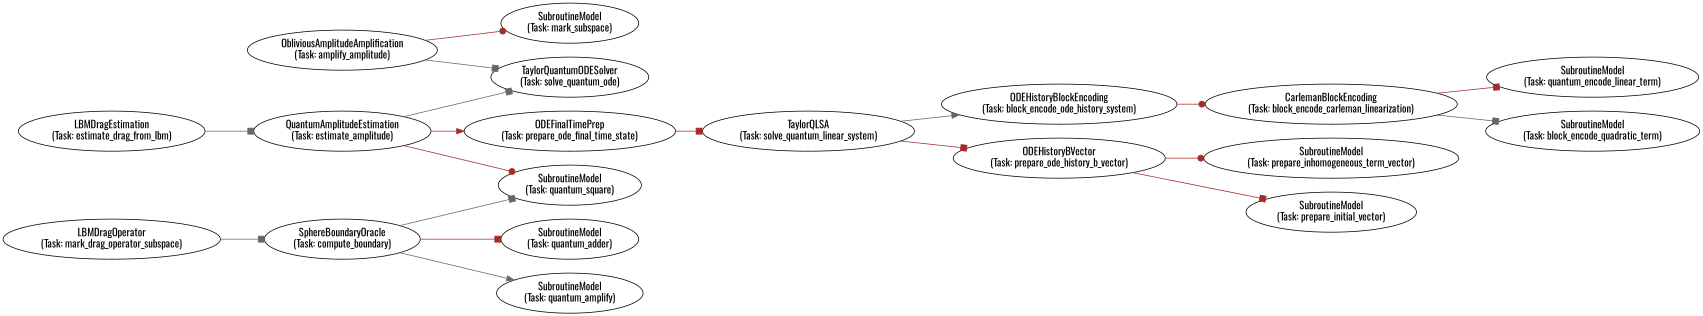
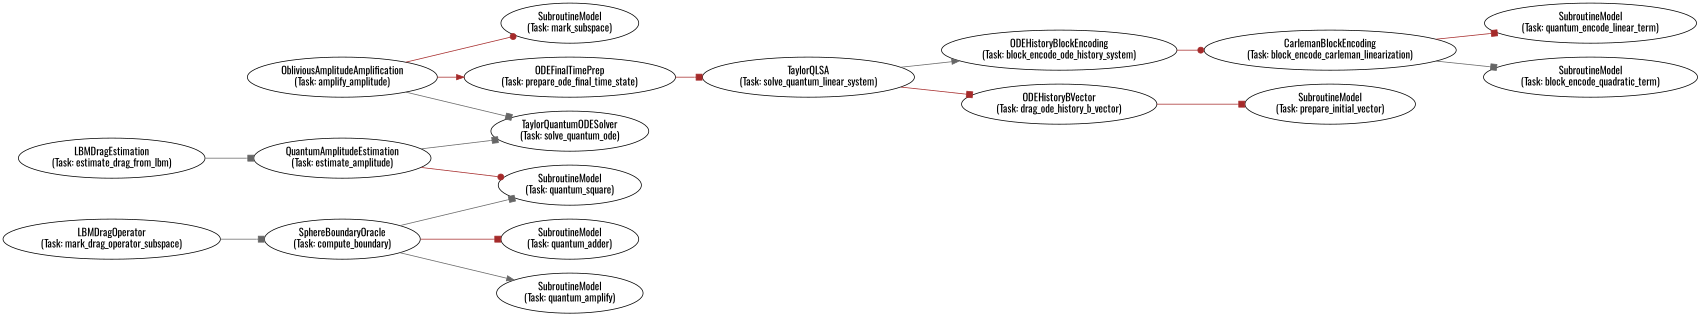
edge "QuantumAmplitudeEstimation (Task: estimate_amplitude)" -> "ODEFinalTimePrep (Task: prepare_ode_final_time_state)": now "ObliviousAmplitudeAmplification (Task: amplify_amplitude)" -> "ODEFinalTimePrep (Task: prepare_ode_final_time_state)"
node "ODEHistoryBVector (Task: prepare_ode_history_b_vector)": label "ODEHistoryBVector (Task: prepare_ode_history_b_vector)" -> "ODEHistoryBVector (Task: drag_ode_history_b_vector)"
node "SubroutineModel (Task: prepare_inhomogeneous_term_vector)": removed
